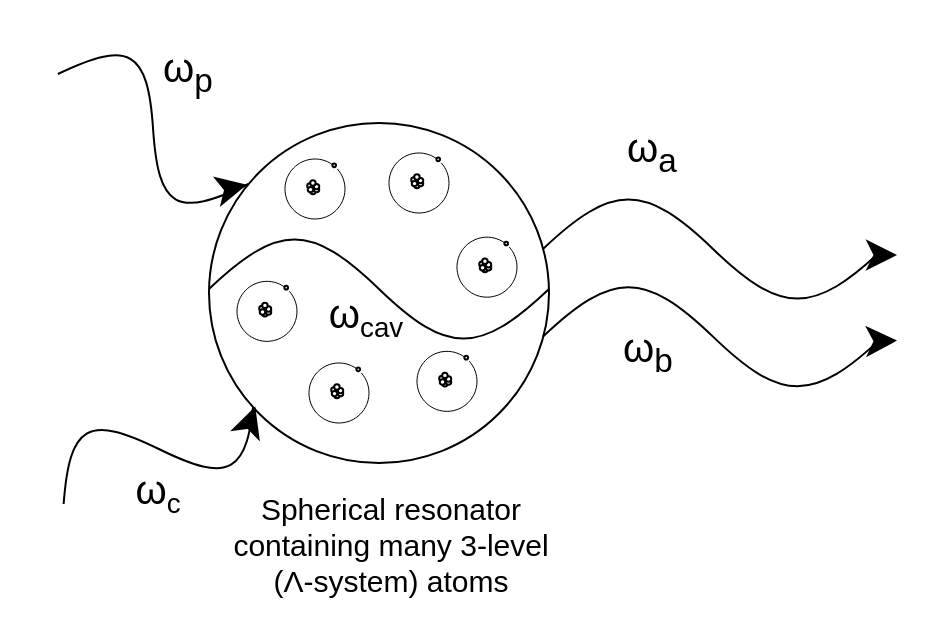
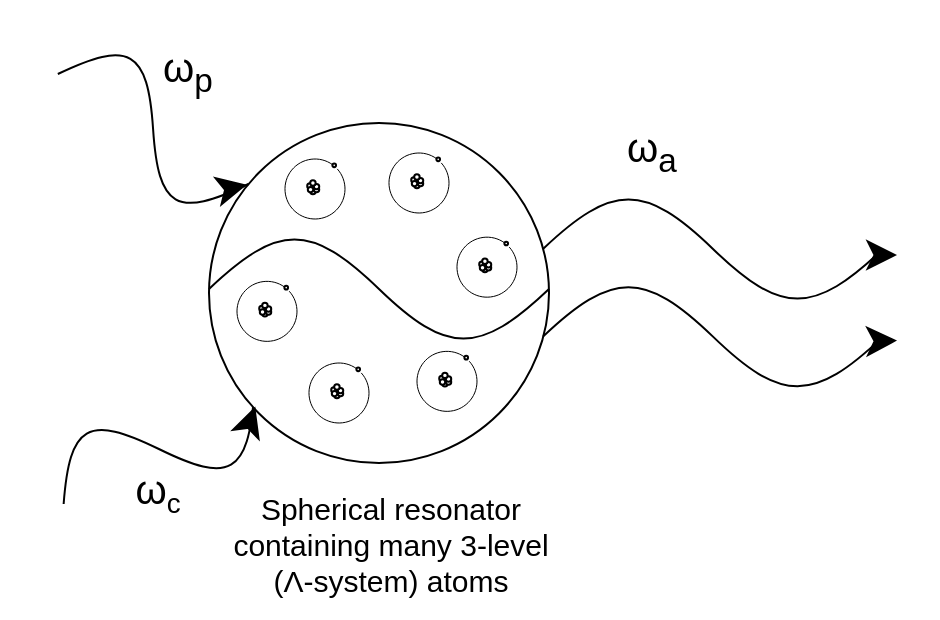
node "ωcav": removed
node "ωb": removed
